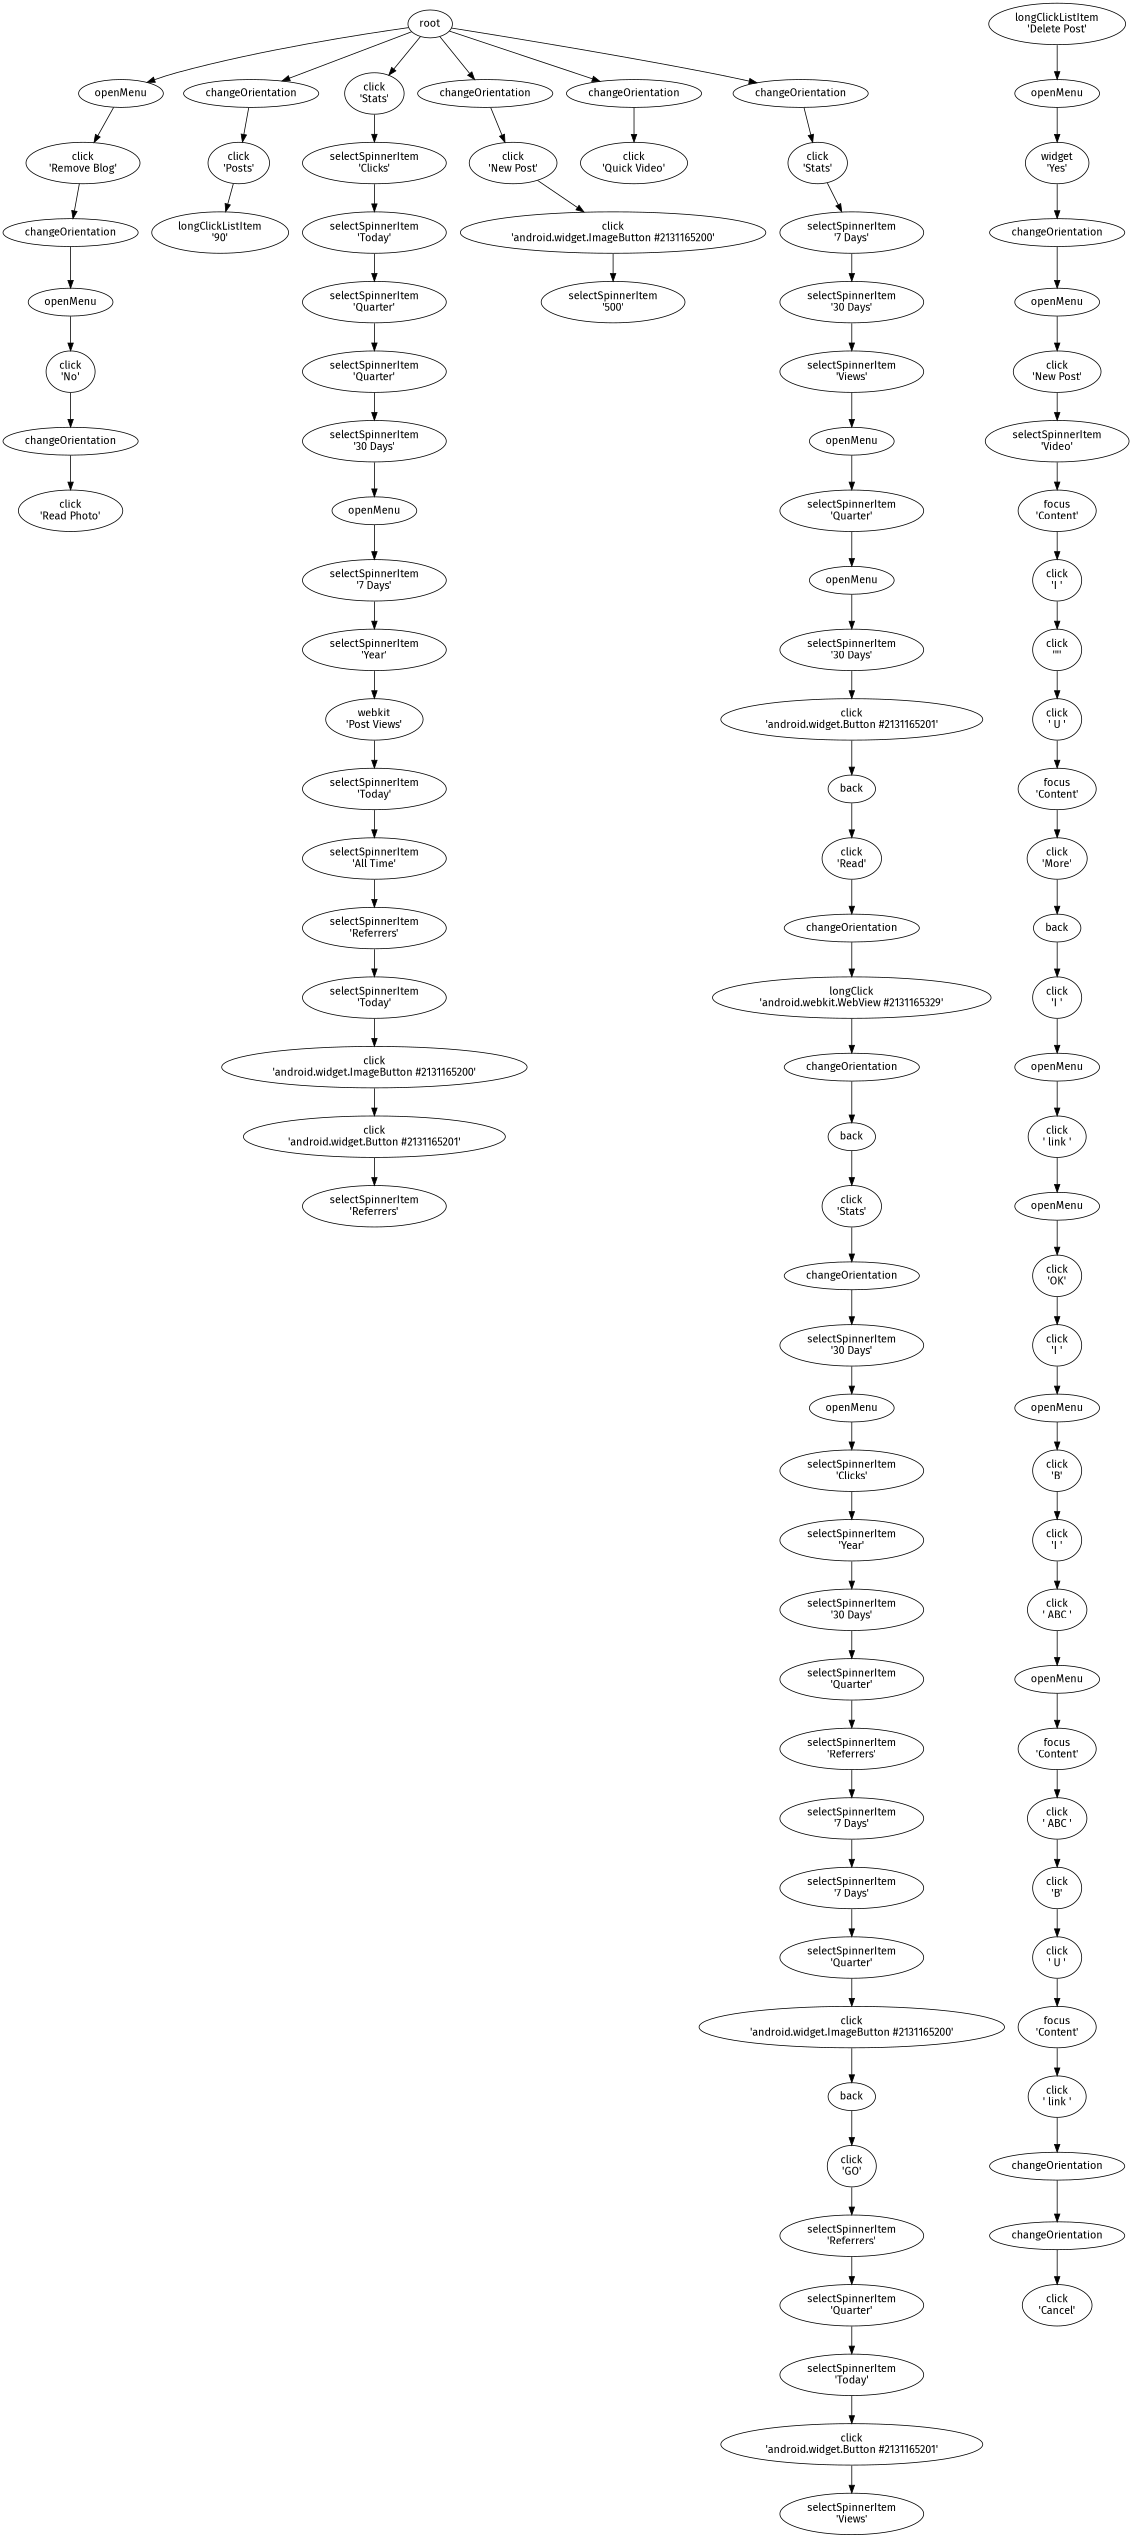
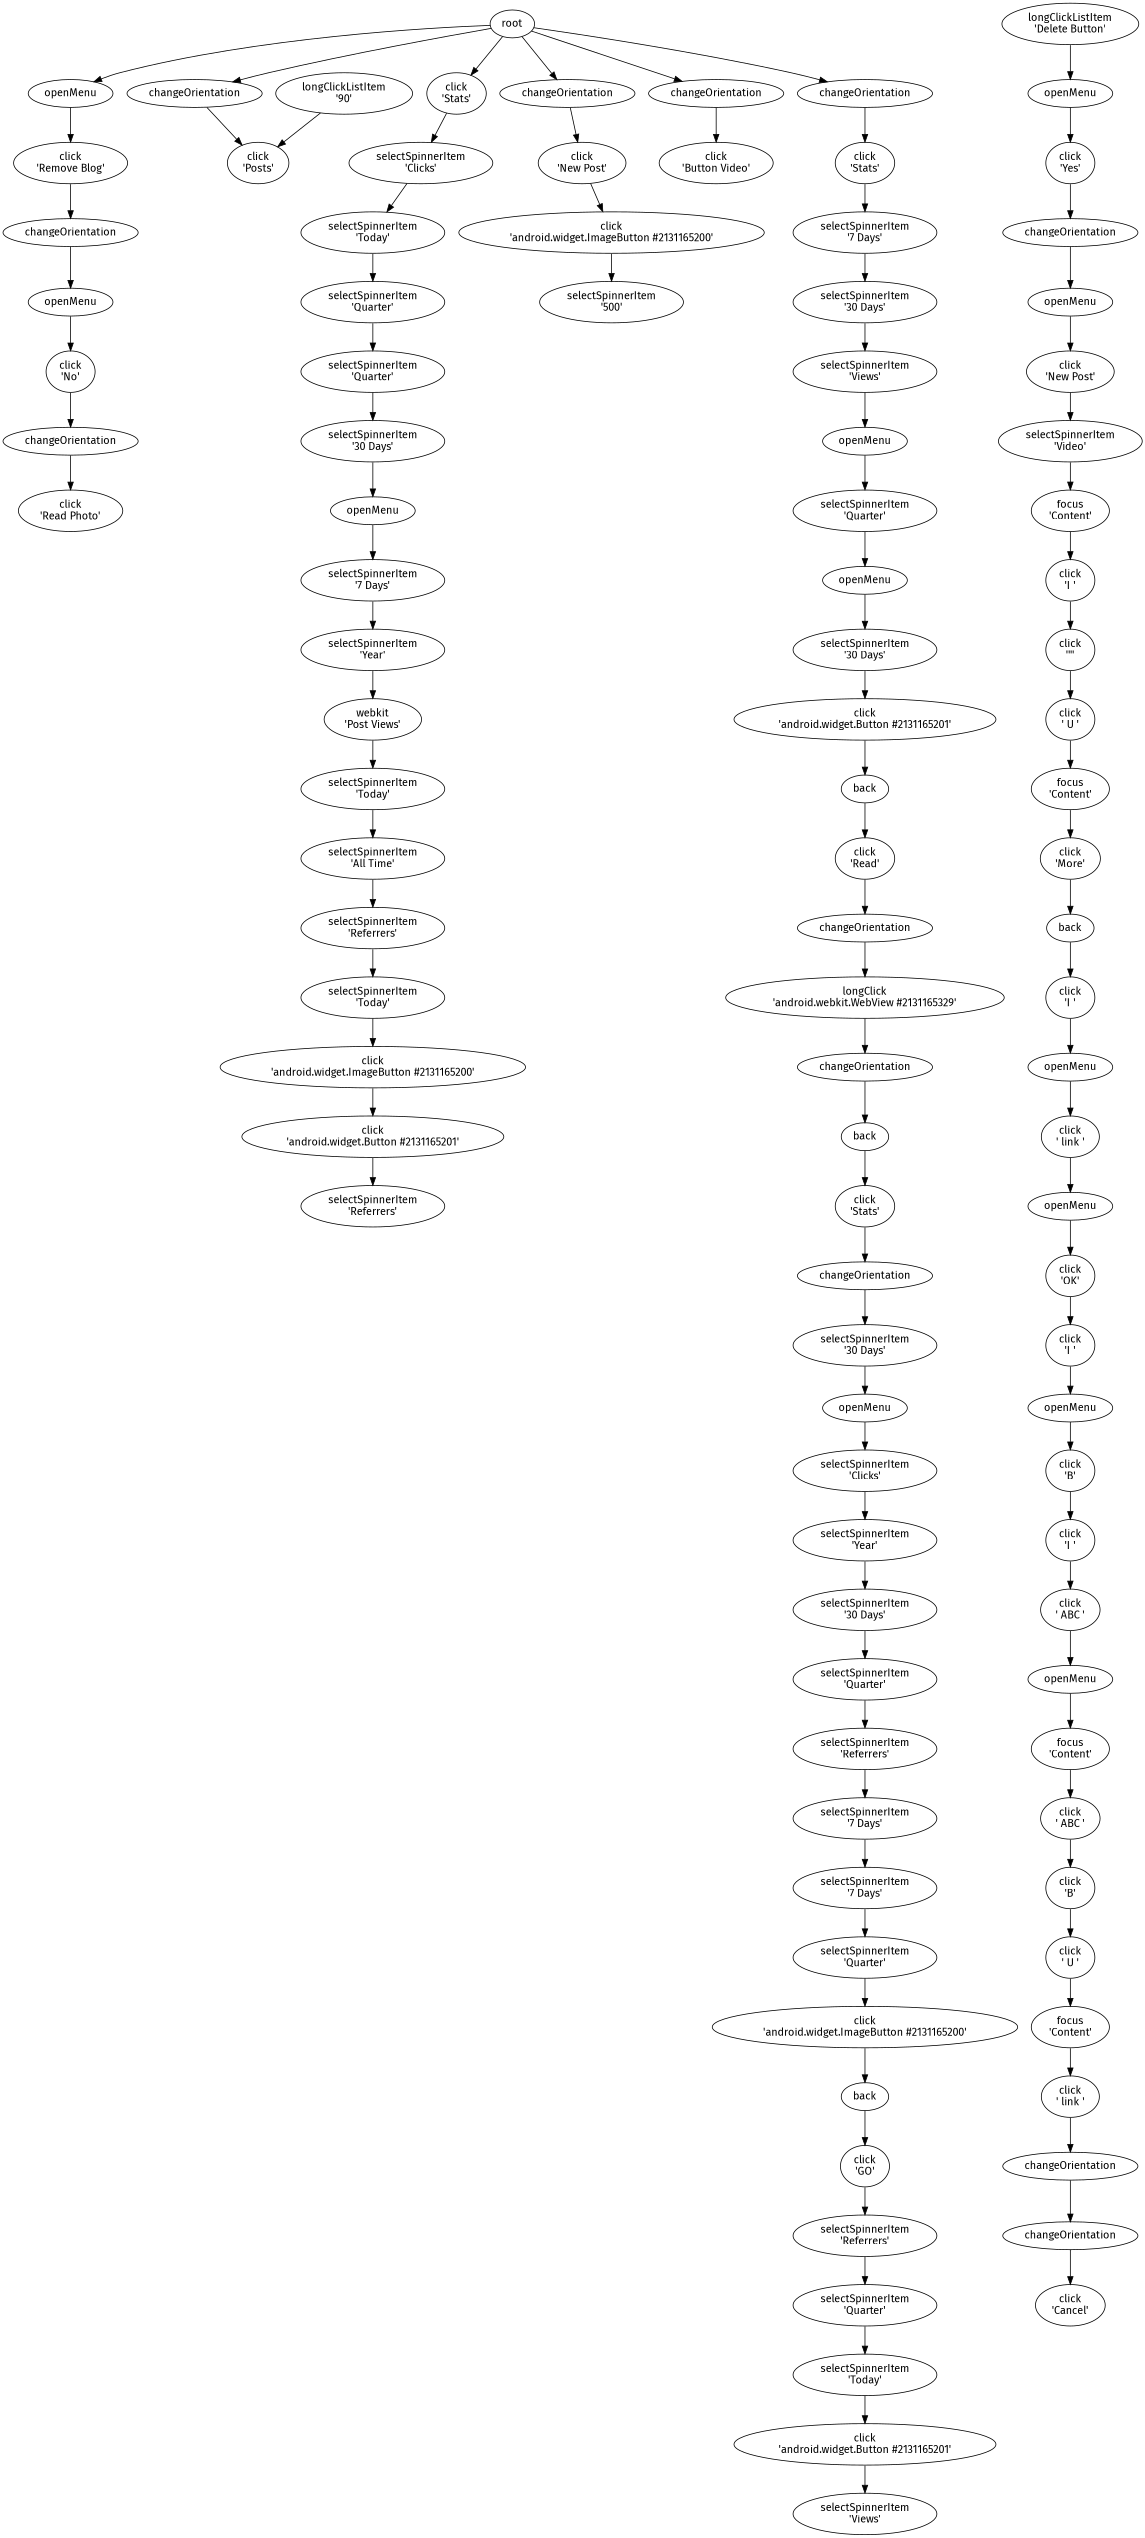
node "longClickListItem 'Delete Post'": label "longClickListItem 'Delete Post'" -> "longClickListItem 'Delete Button'"
node "click 'Quick Video'": label "click 'Quick Video'" -> "click 'Button Video'"
node "widget 'Yes'": label "widget 'Yes'" -> "click 'Yes'"
edge "click 'Posts'" -> "longClickListItem '90'": reversed
